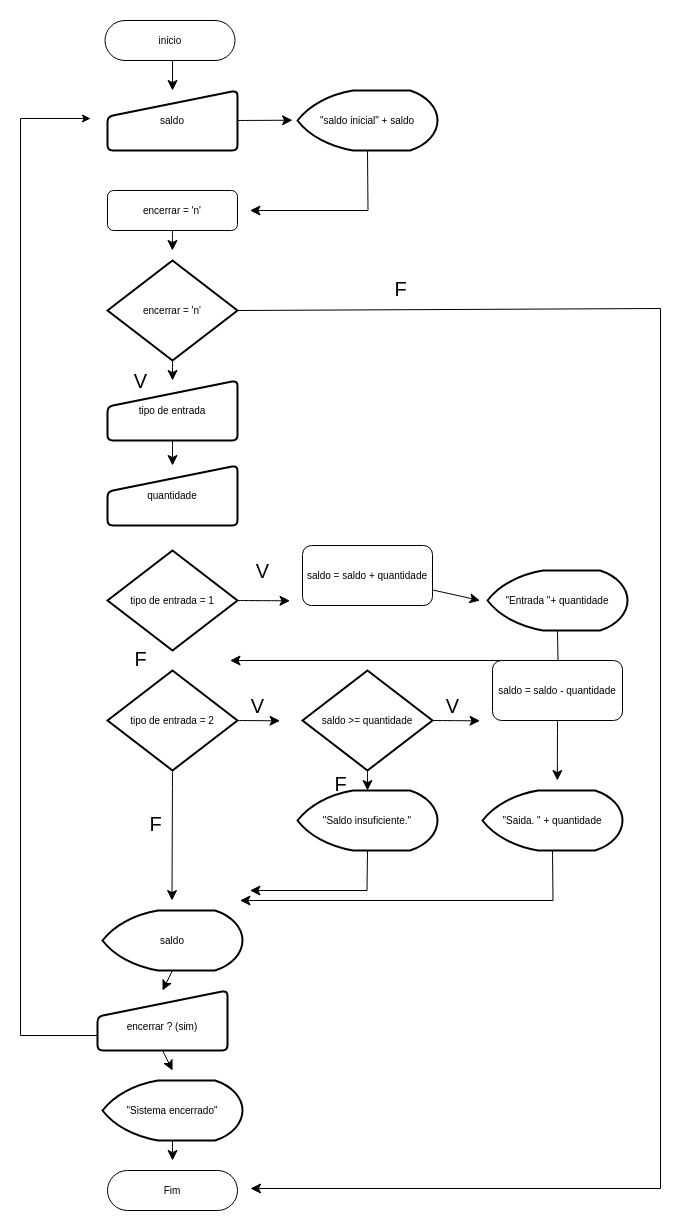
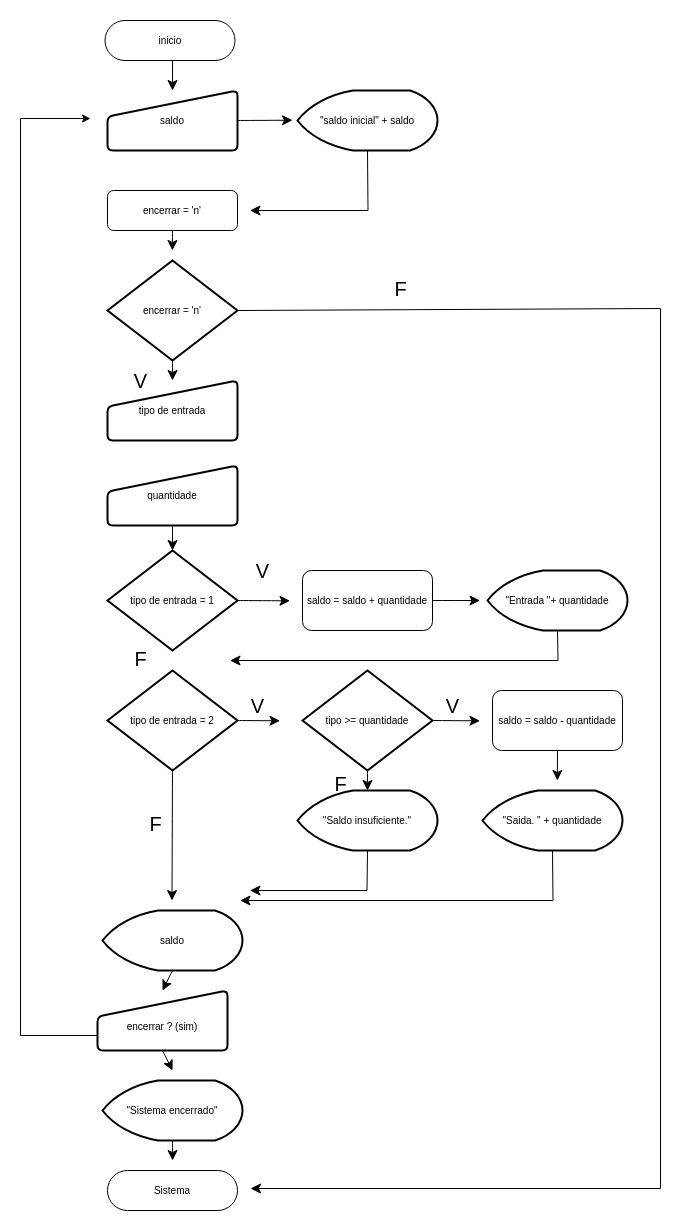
edge "tipo de entrada" -> "quantidade": removed
edge "quantidade" -> "tipo de entrada = 1": added
node "saldo = saldo + quantidade": moved (368, 576) -> (368, 601)
node "saldo = saldo - quantidade": moved (558, 691) -> (558, 721)
node "saldo >= quantidade": label "saldo >= quantidade" -> "tipo >= quantidade"
node "Fim": label "Fim" -> "Sistema"
